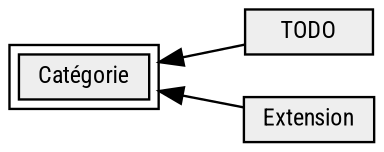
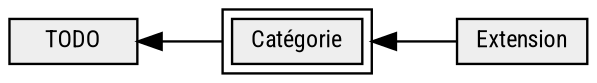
edge "TODO" -> "Catégorie": reversed
